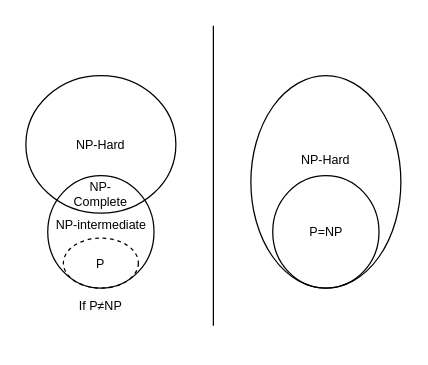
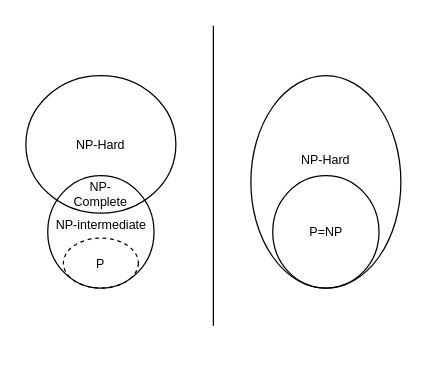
node "If P≠NP": removed
